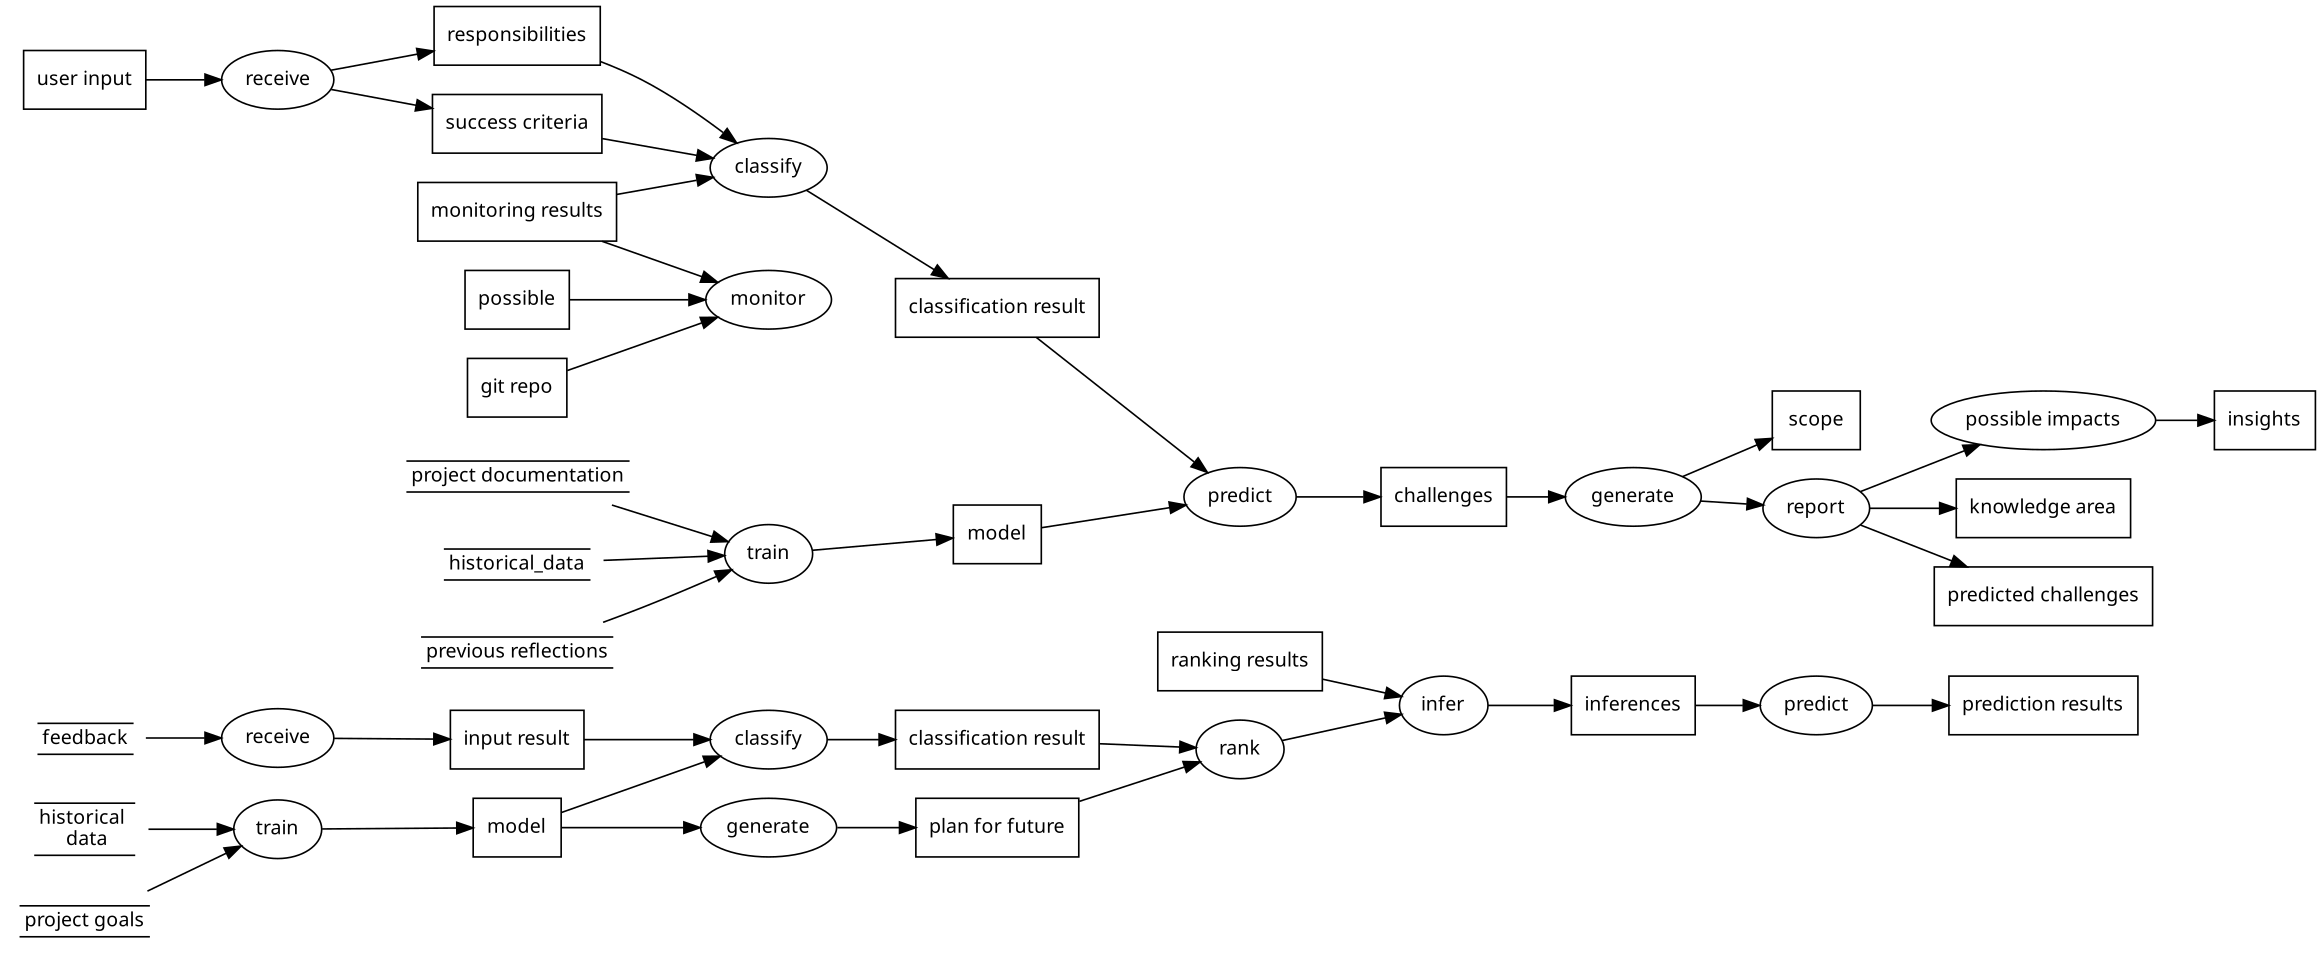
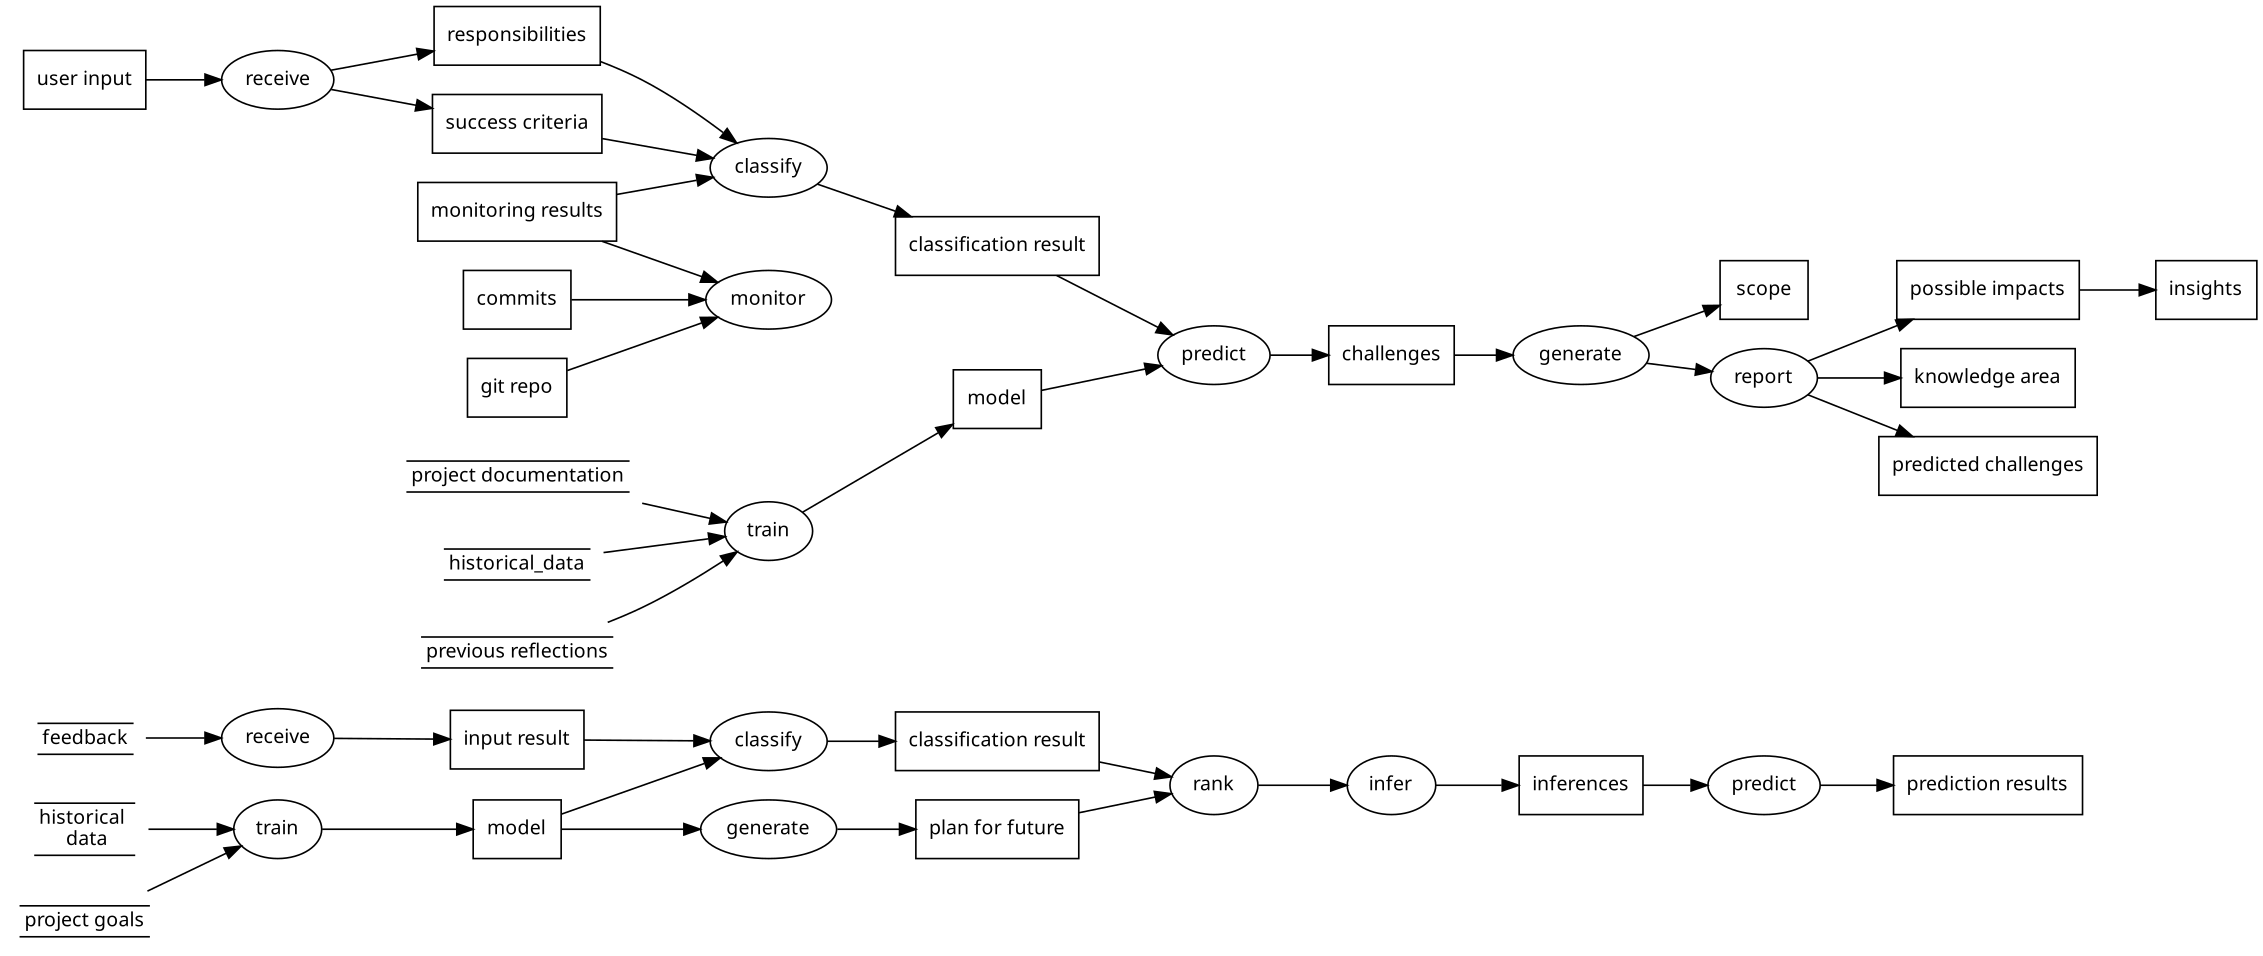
node "possible": label "possible" -> "commits"
node "possible impacts": shape ellipse -> box
node "ranking results": removed
